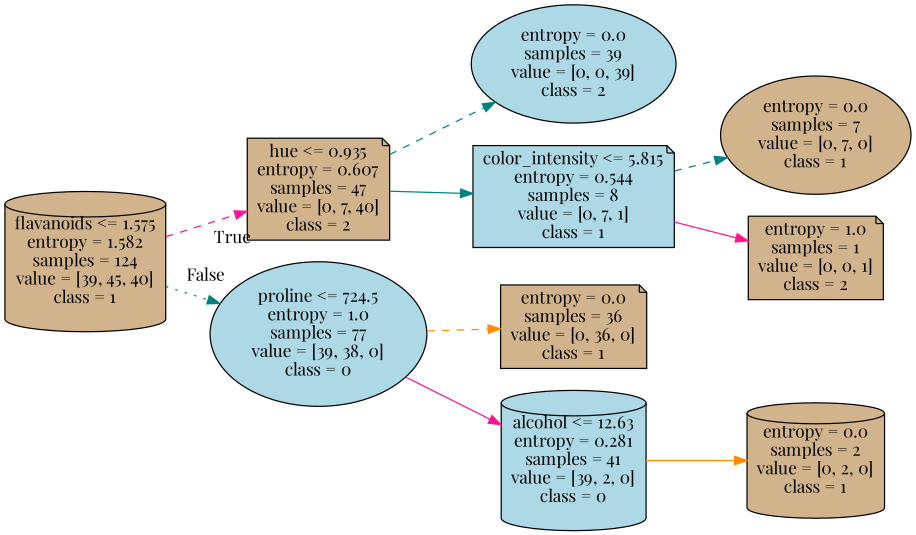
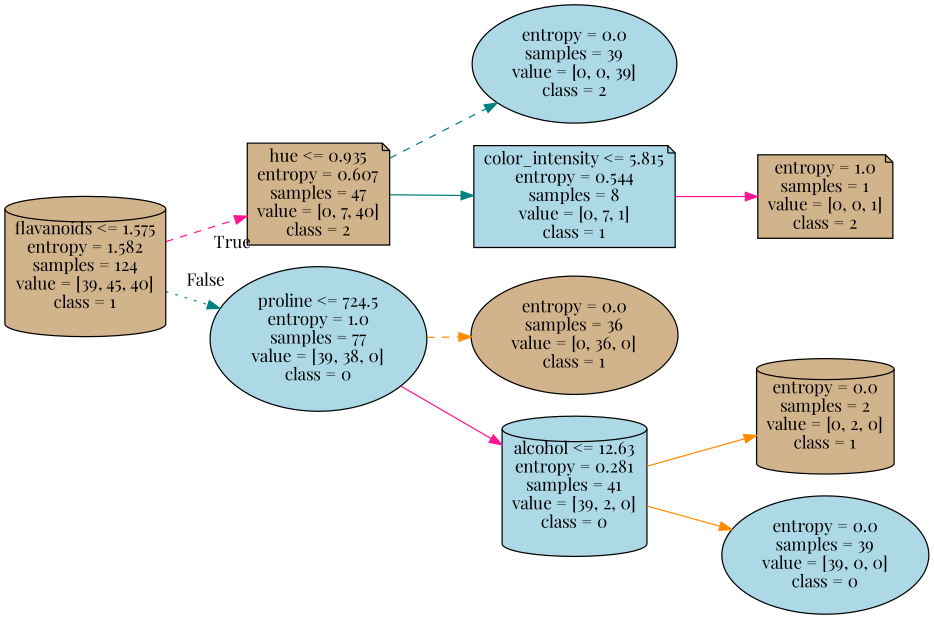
node "entropy = 0.0 samples = 7 value = [0, 7, 0] class = 1": removed
node "entropy = 0.0 samples = 36 value = [0, 36, 0] class = 1": shape note -> ellipse
node "entropy = 0.0 samples = 39 value = [39, 0, 0] class = 0": added
